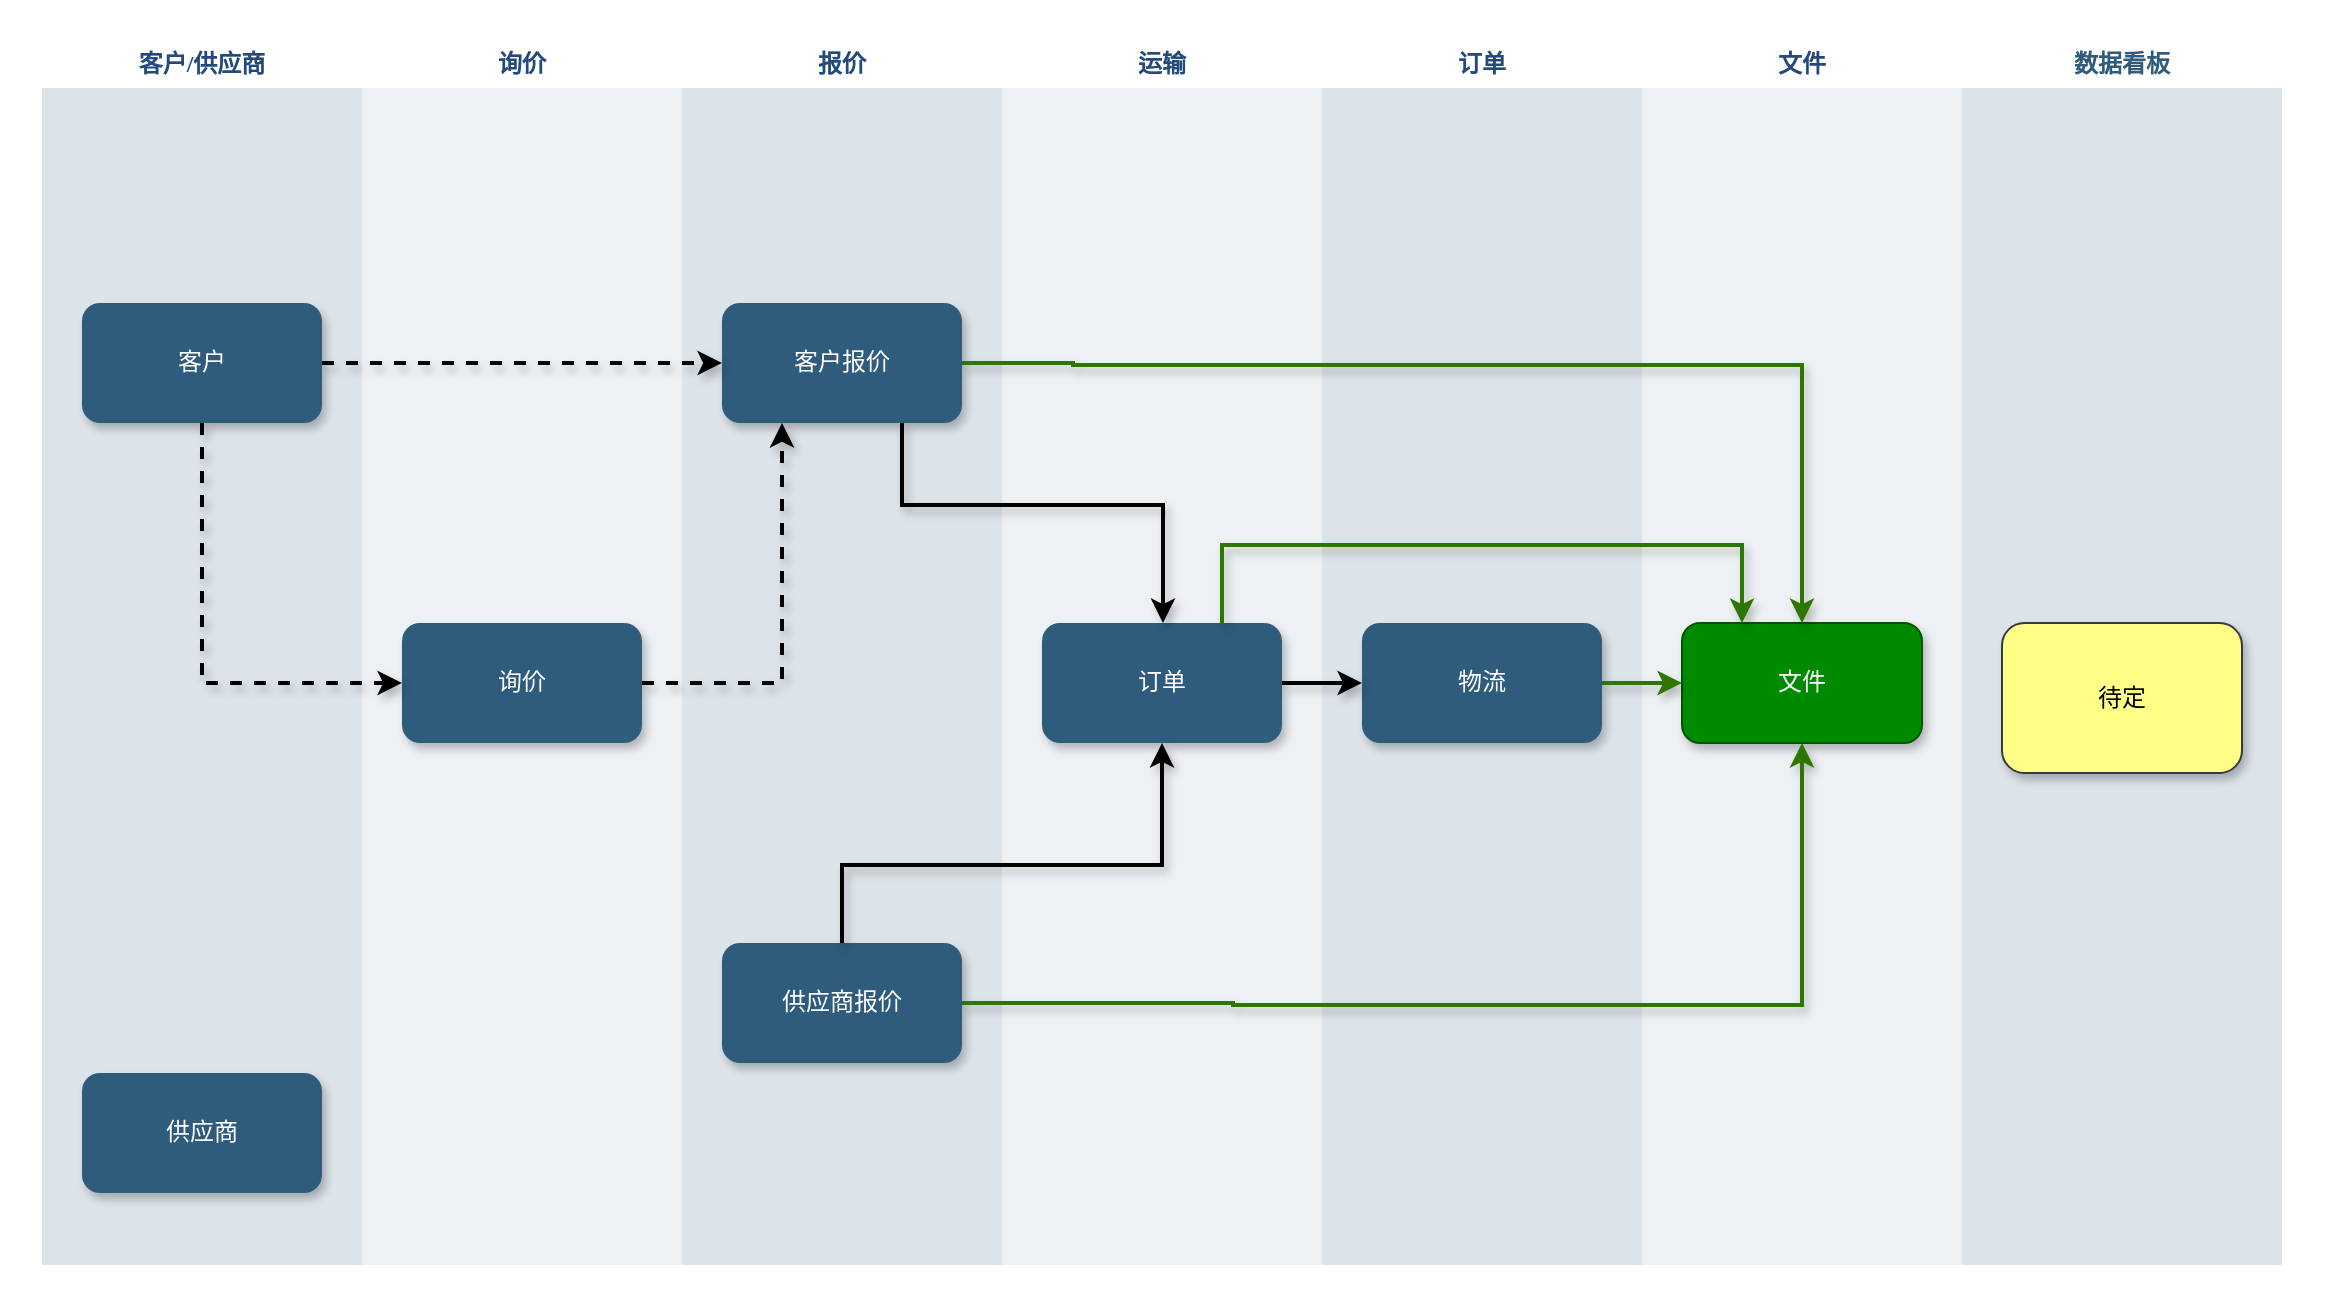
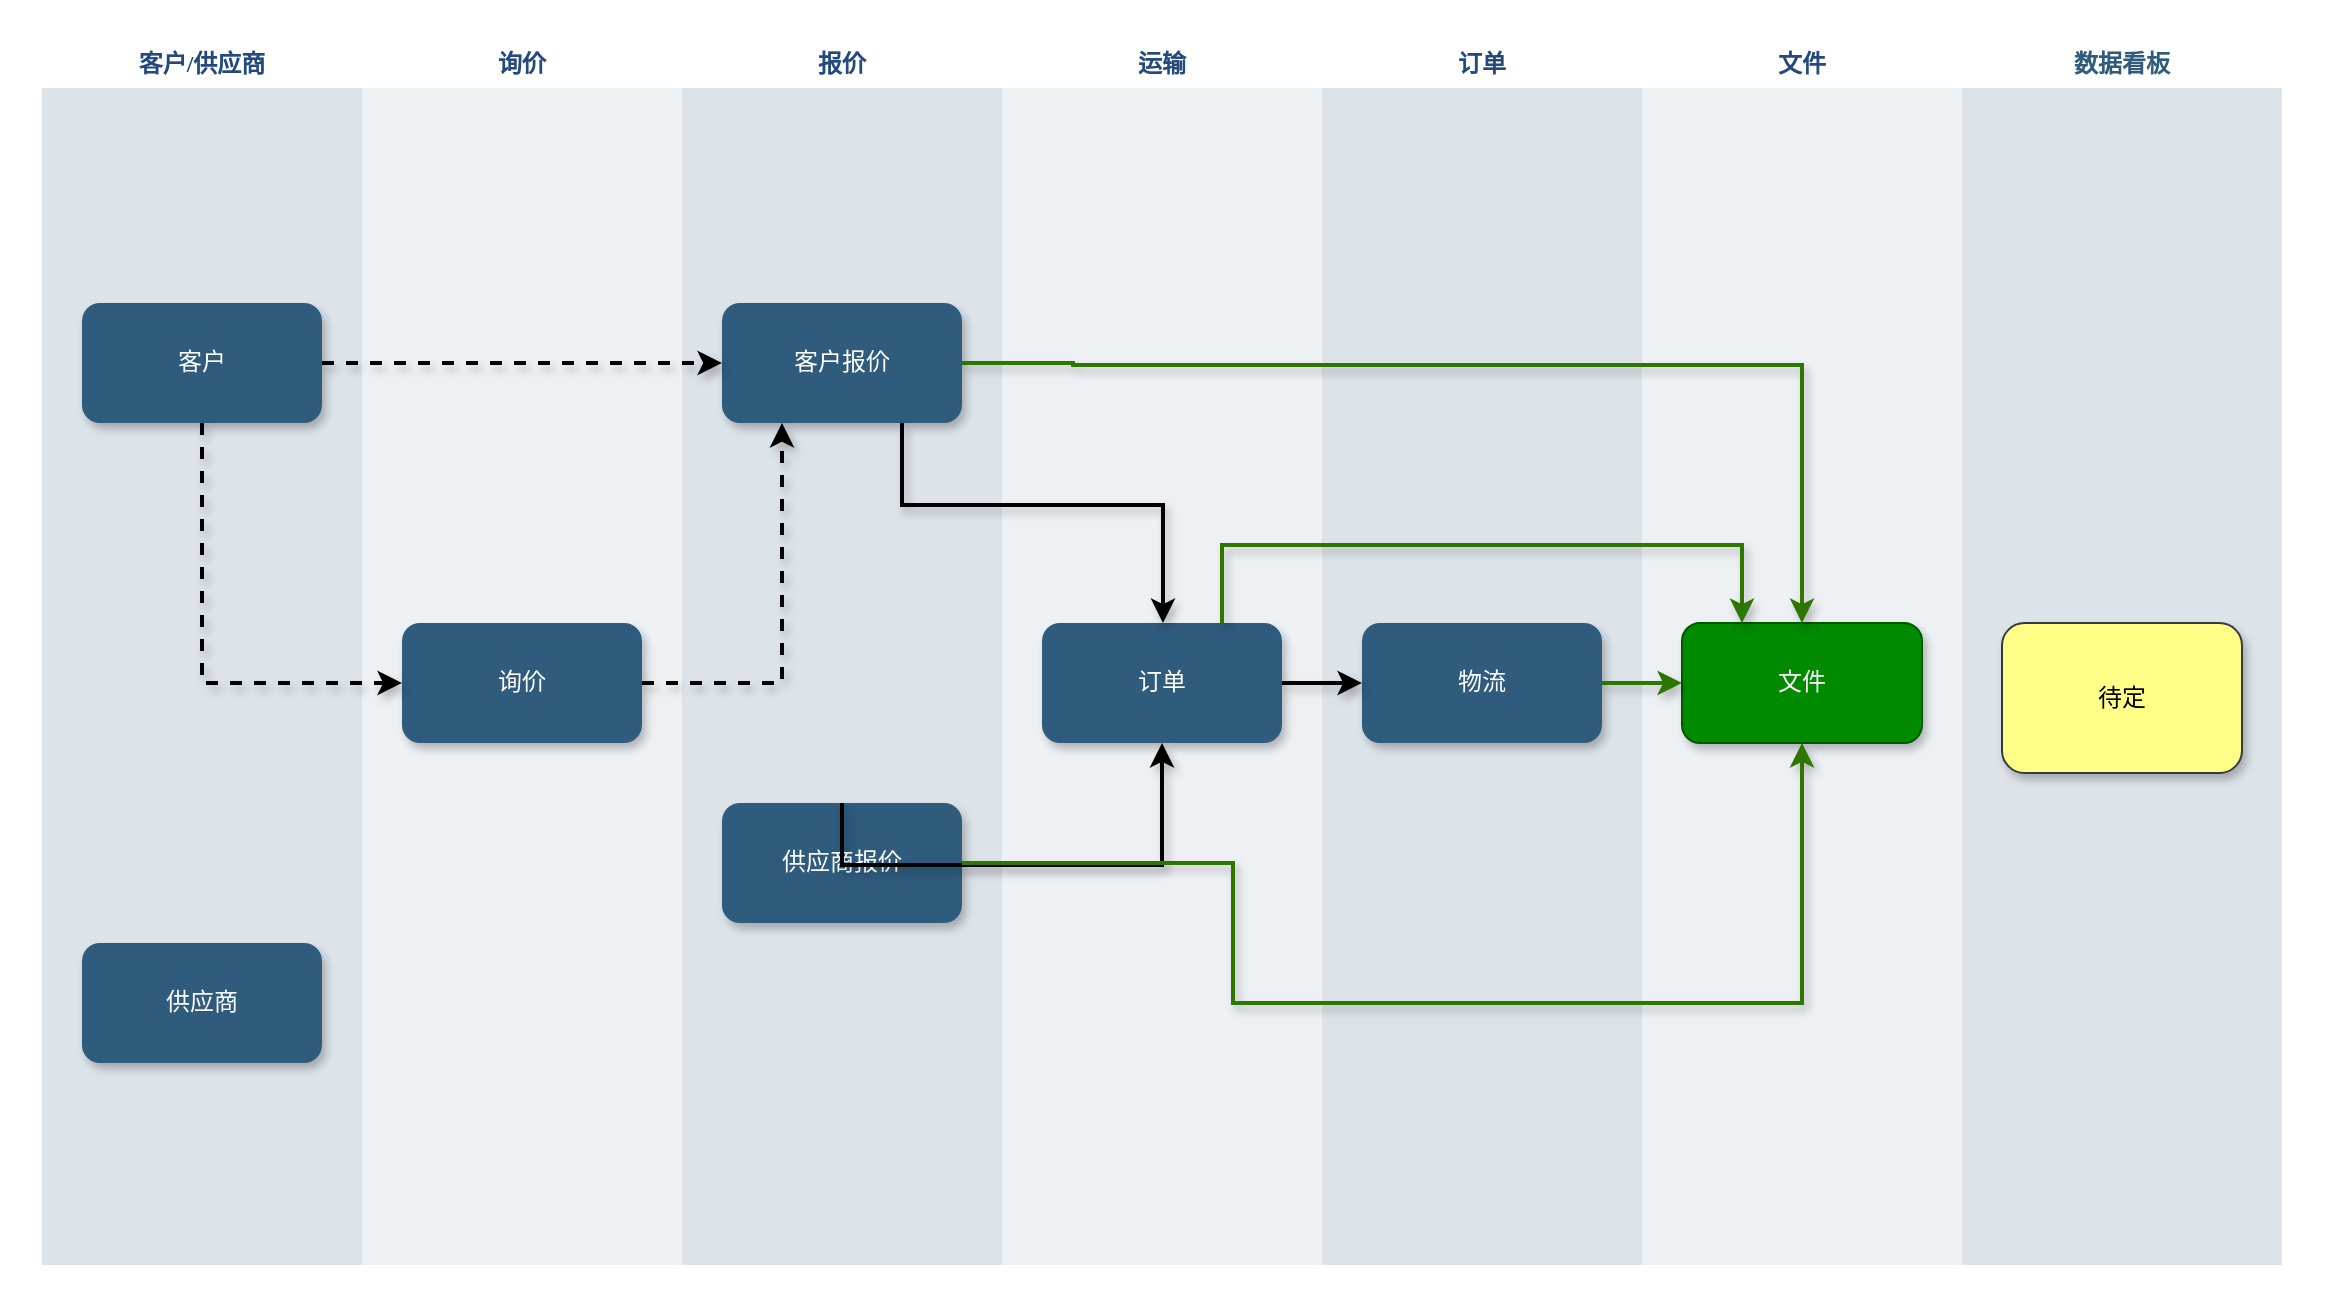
node "供应商报价": moved (842, 1003) -> (842, 863)
node "供应商": moved (202, 1133) -> (202, 1003)
